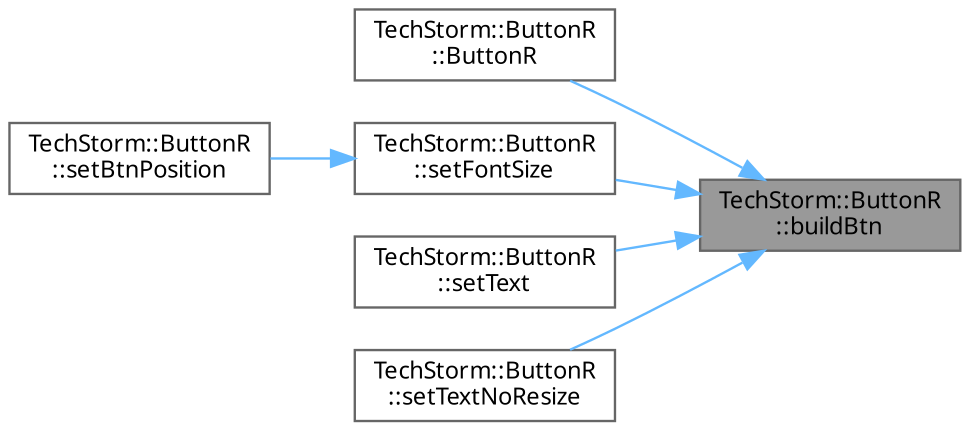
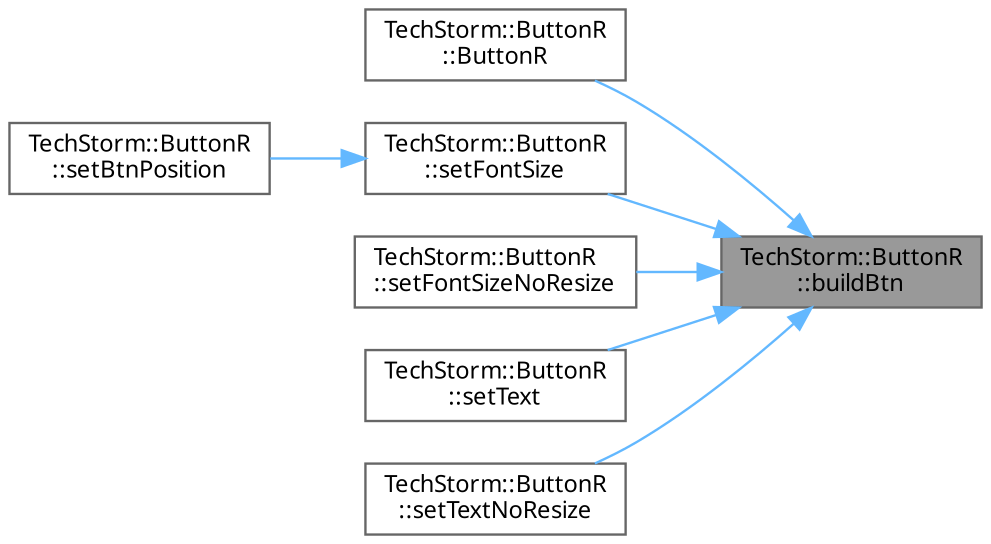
node "TechStorm::ButtonR ::setFontSizeNoResize": added
